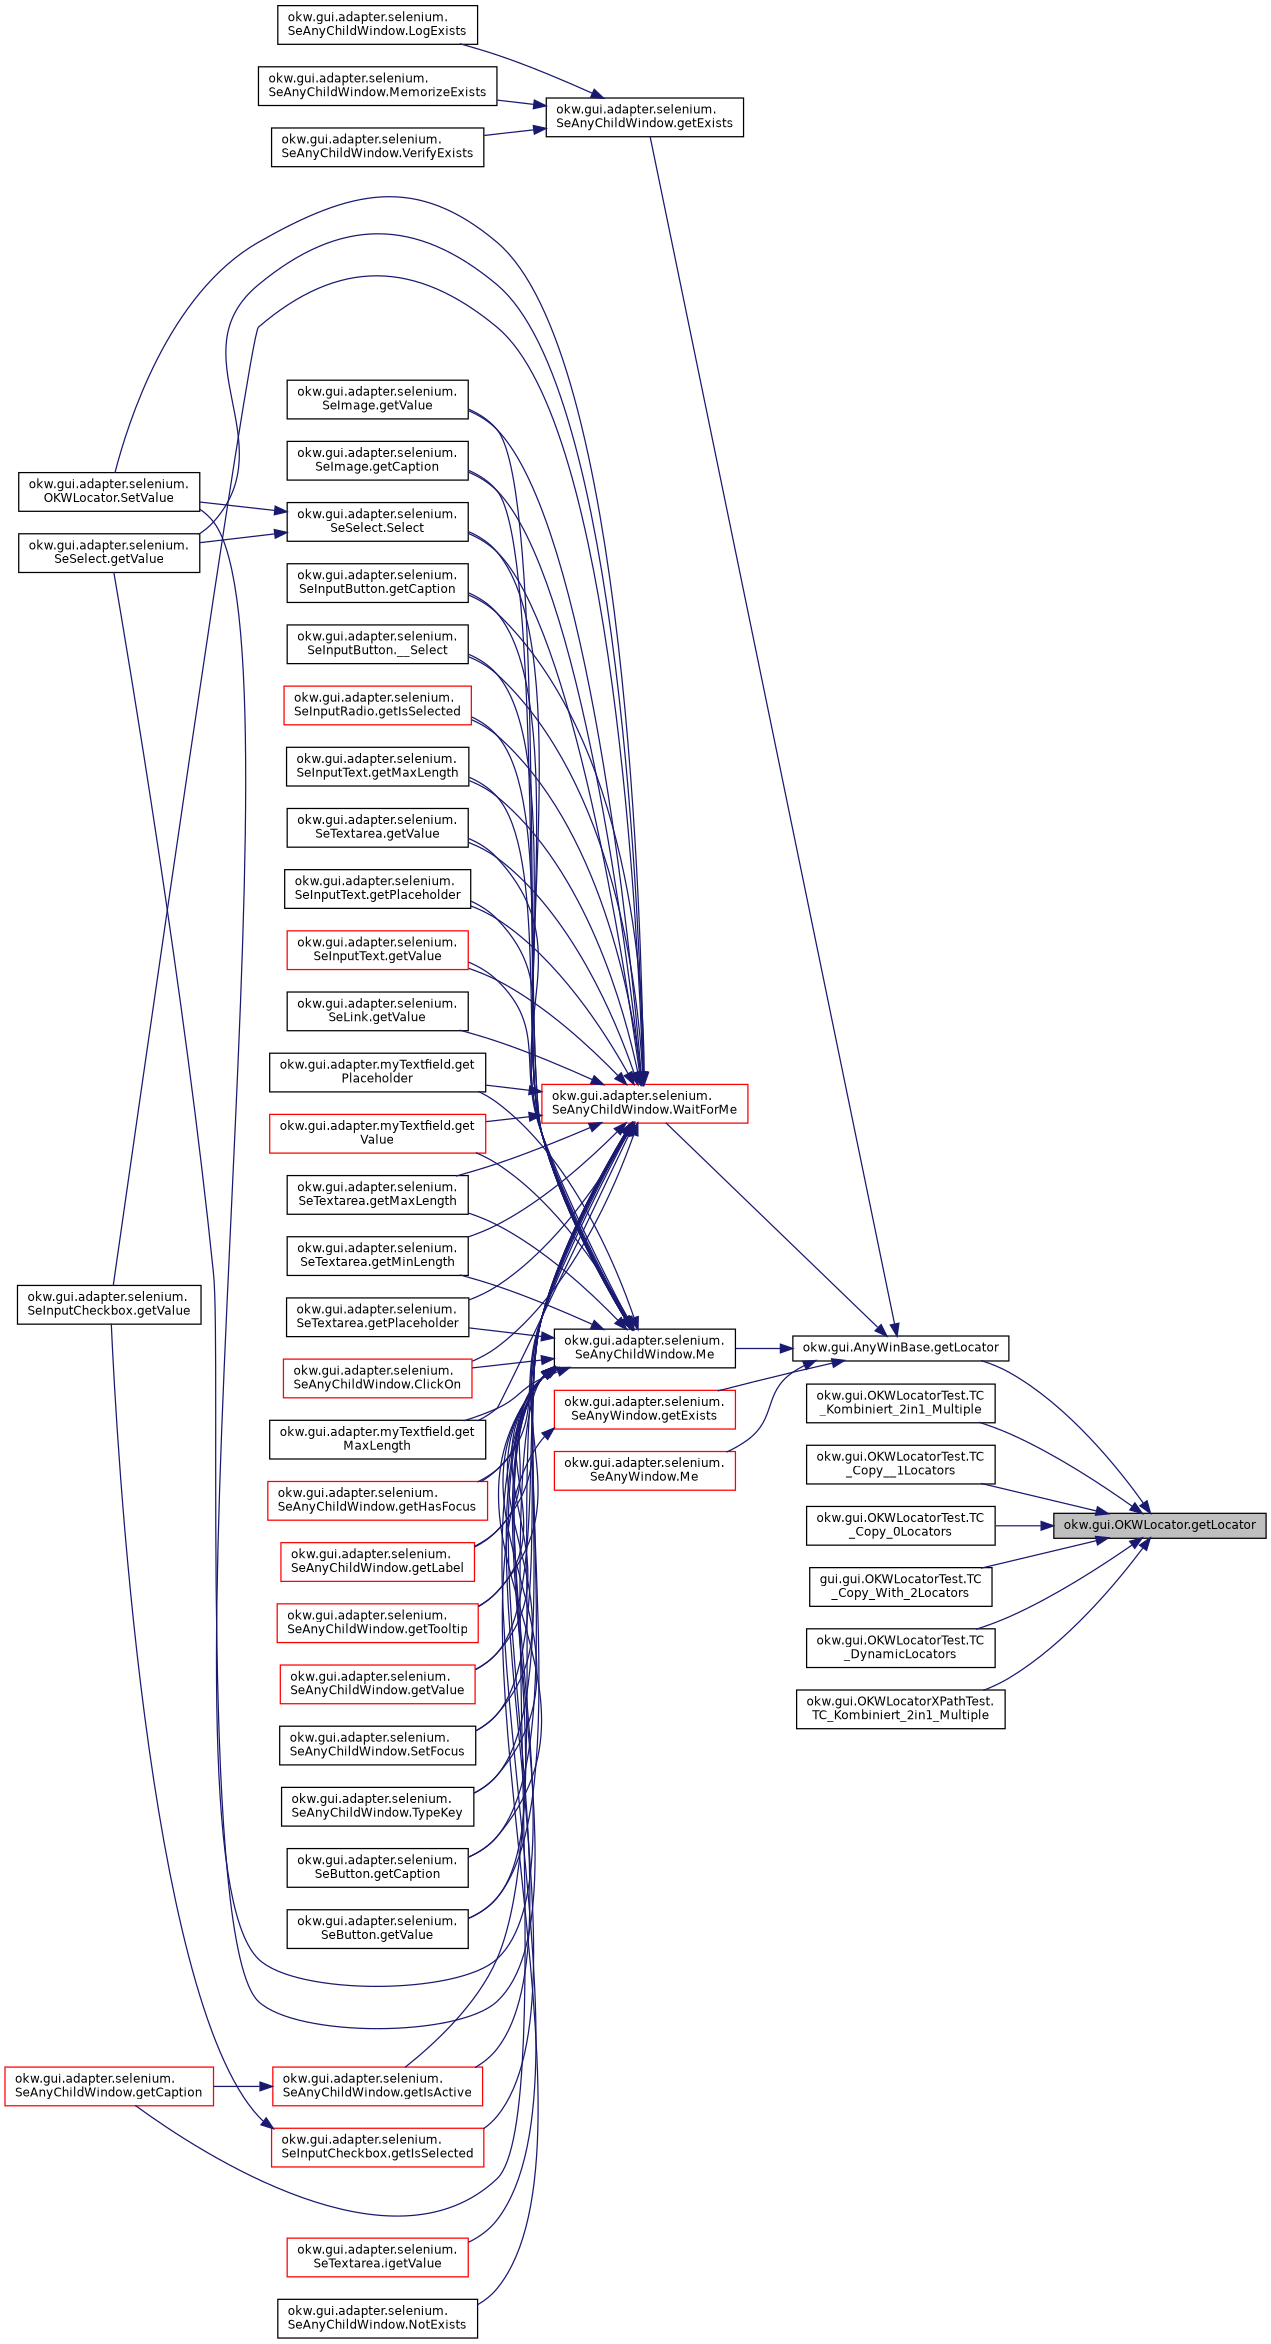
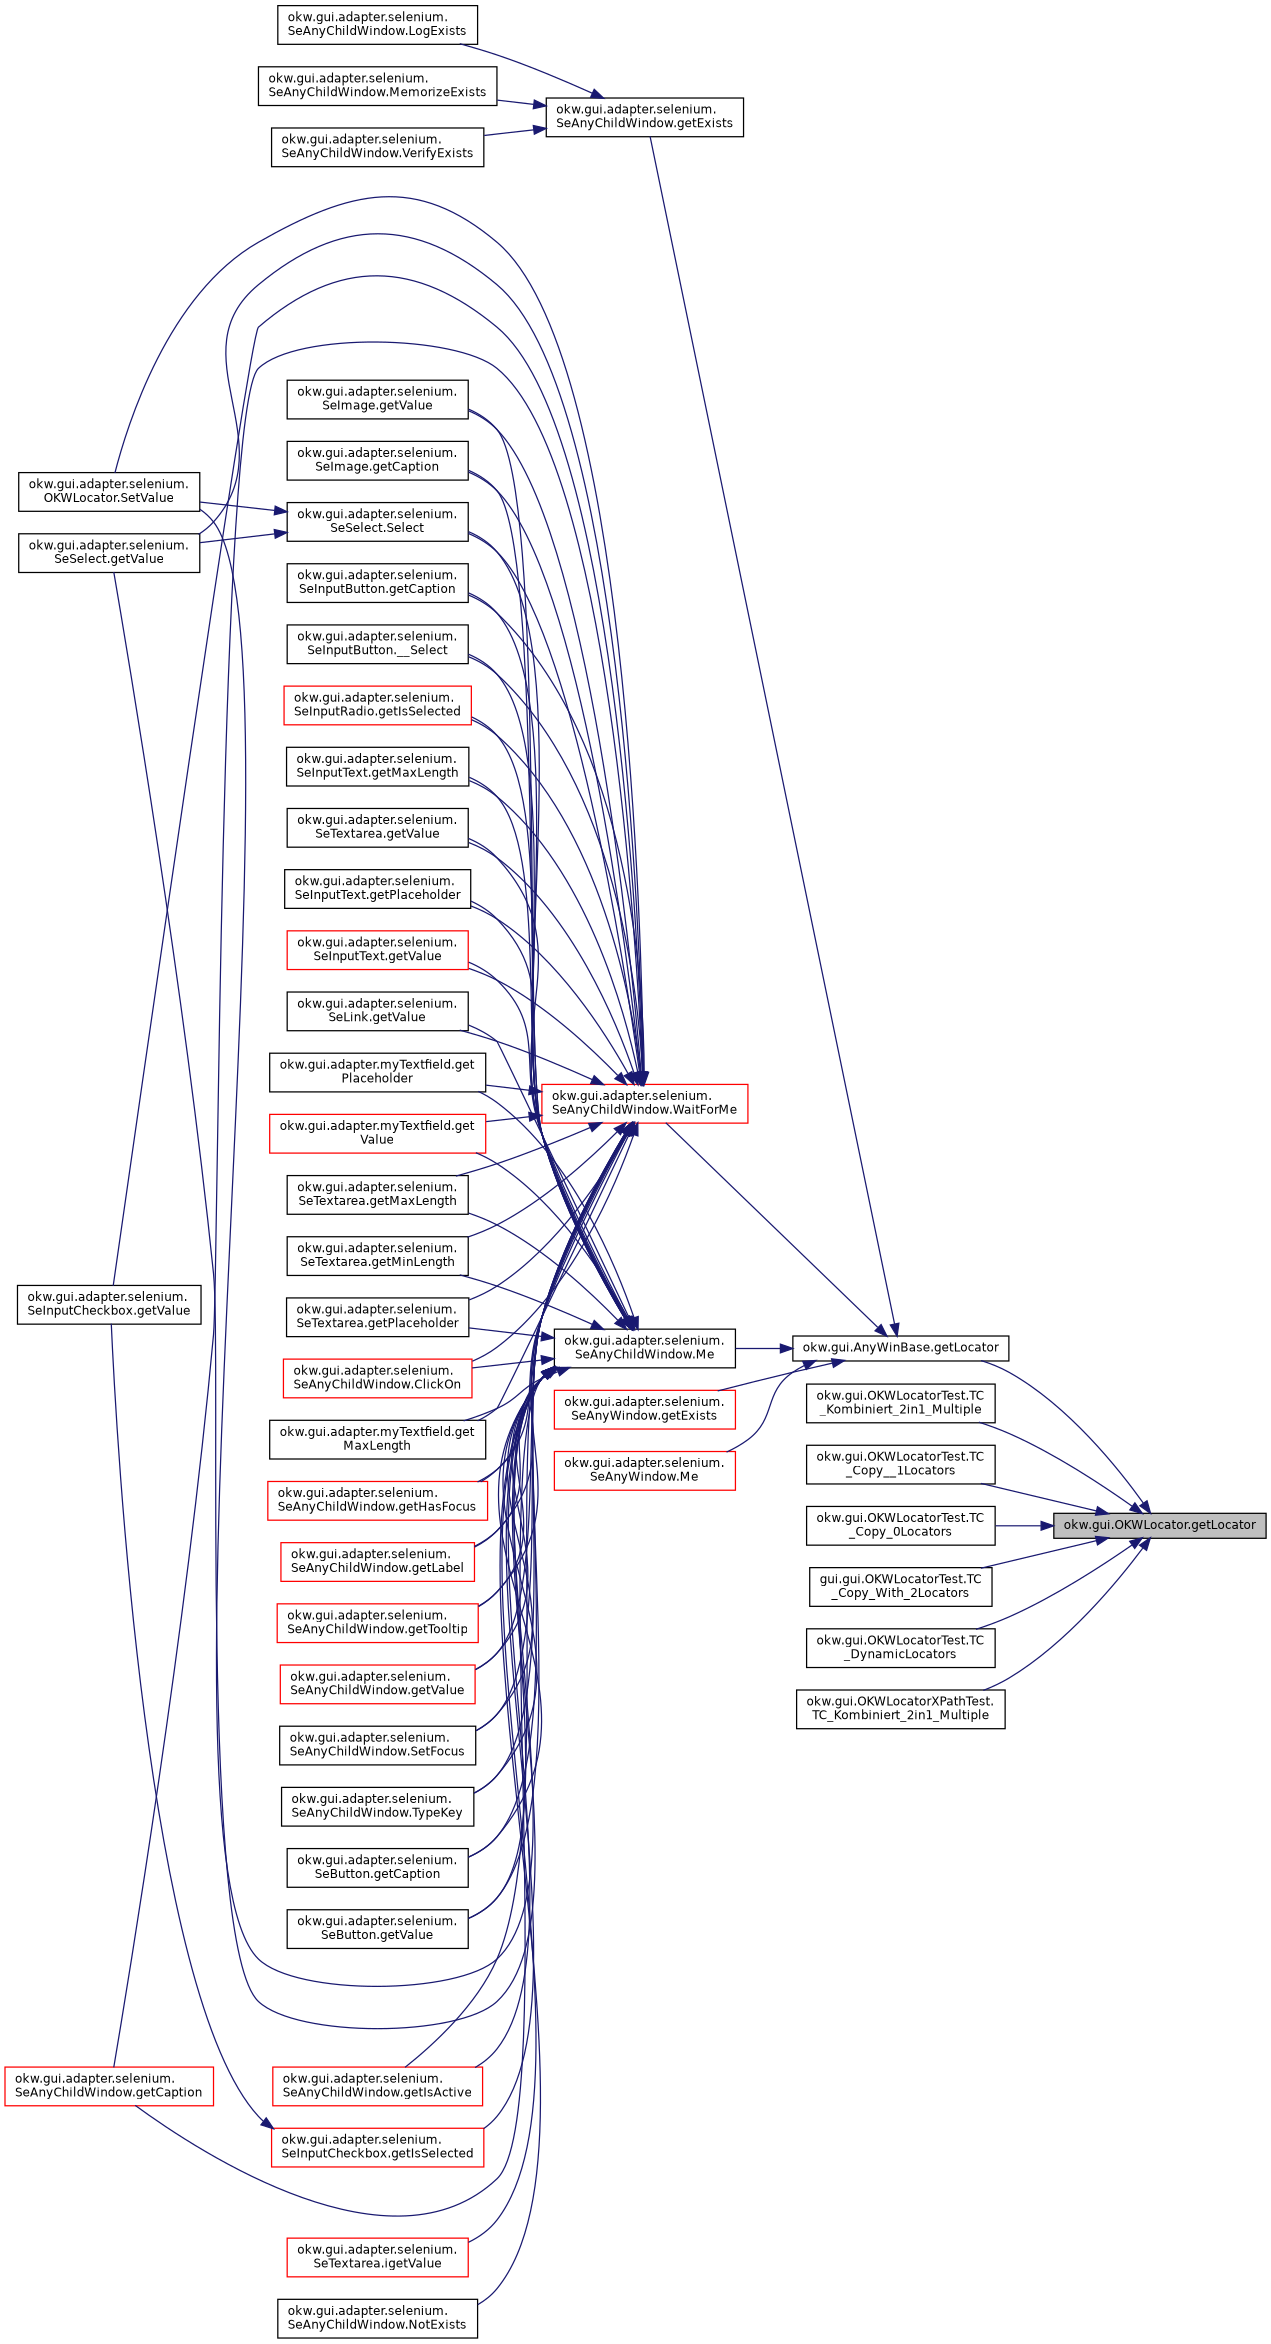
edge "okw.gui.adapter.selenium. SeLink.getValue" -> "okw.gui.adapter.selenium. SeAnyChildWindow.Me": added
edge "okw.gui.adapter.selenium. SeAnyChildWindow.NotExists" -> "okw.gui.adapter.selenium. SeAnyWindow.getExists": now "okw.gui.adapter.selenium. SeAnyChildWindow.NotExists" -> "okw.gui.adapter.selenium. SeAnyChildWindow.Me"
edge "okw.gui.adapter.selenium. SeAnyChildWindow.getCaption" -> "okw.gui.adapter.selenium. SeAnyChildWindow.getIsActive": now "okw.gui.adapter.selenium. SeAnyChildWindow.getCaption" -> "okw.gui.adapter.selenium. SeAnyChildWindow.WaitForMe"
